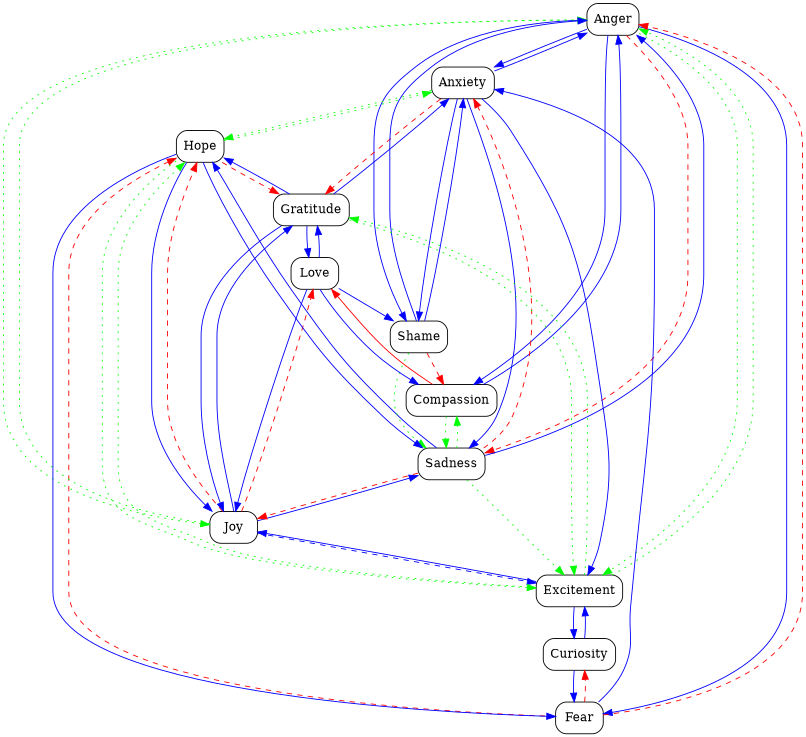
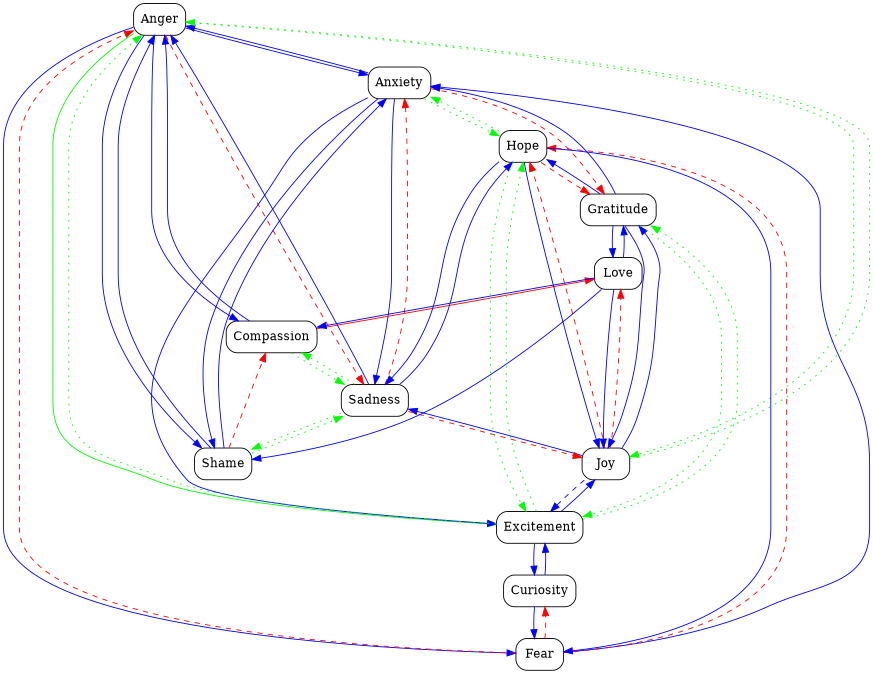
edge "Anger" -> "Excitement": style dotted -> solid
edge "Sadness" -> "Excitement": now "Sadness" -> "Shame"
